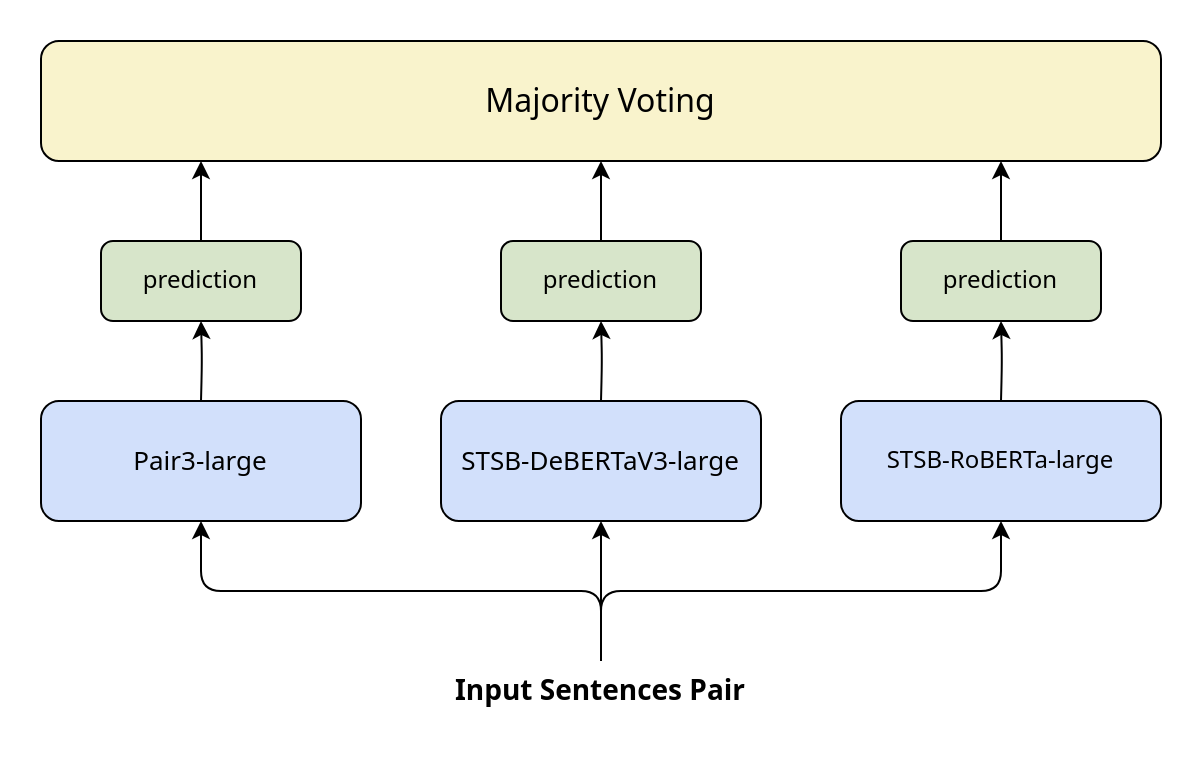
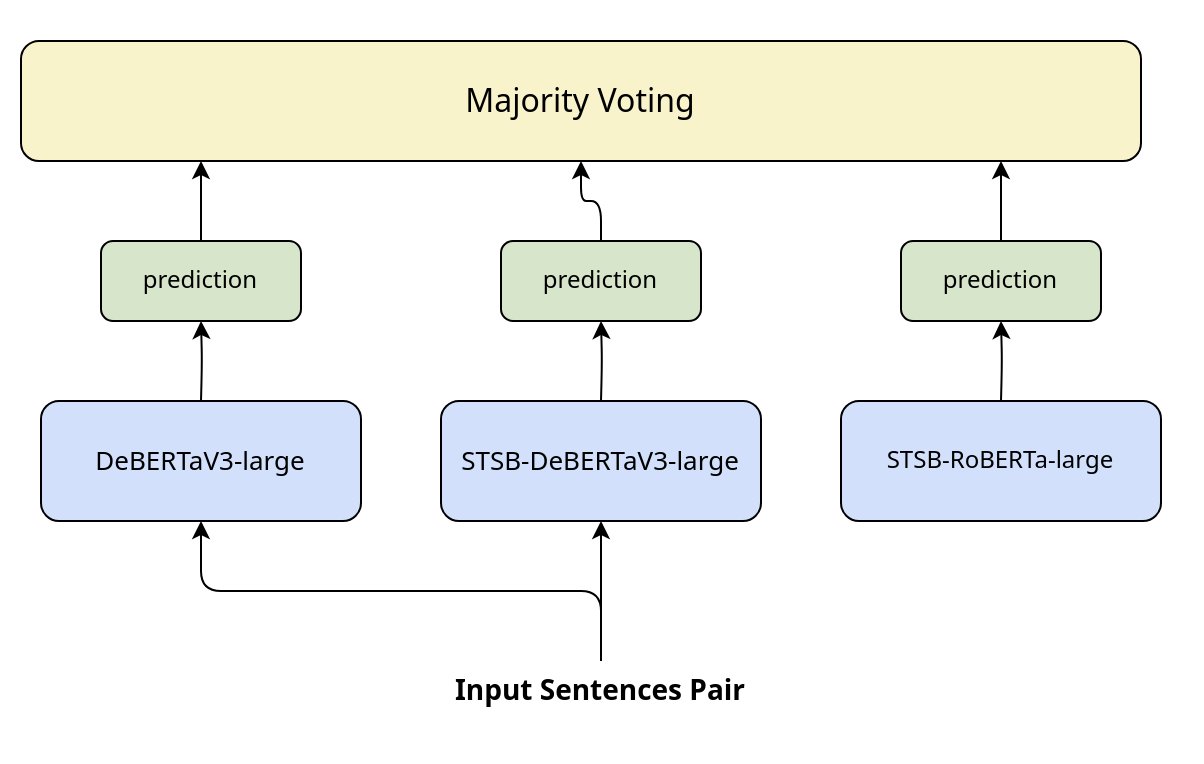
node "Majority Voting": moved (601, 101) -> (581, 101)
node "Pair3-large": label "Pair3-large" -> "DeBERTaV3-large"
edge "Input Sentences Pair" -> "STSB-RoBERTa-large": removed
